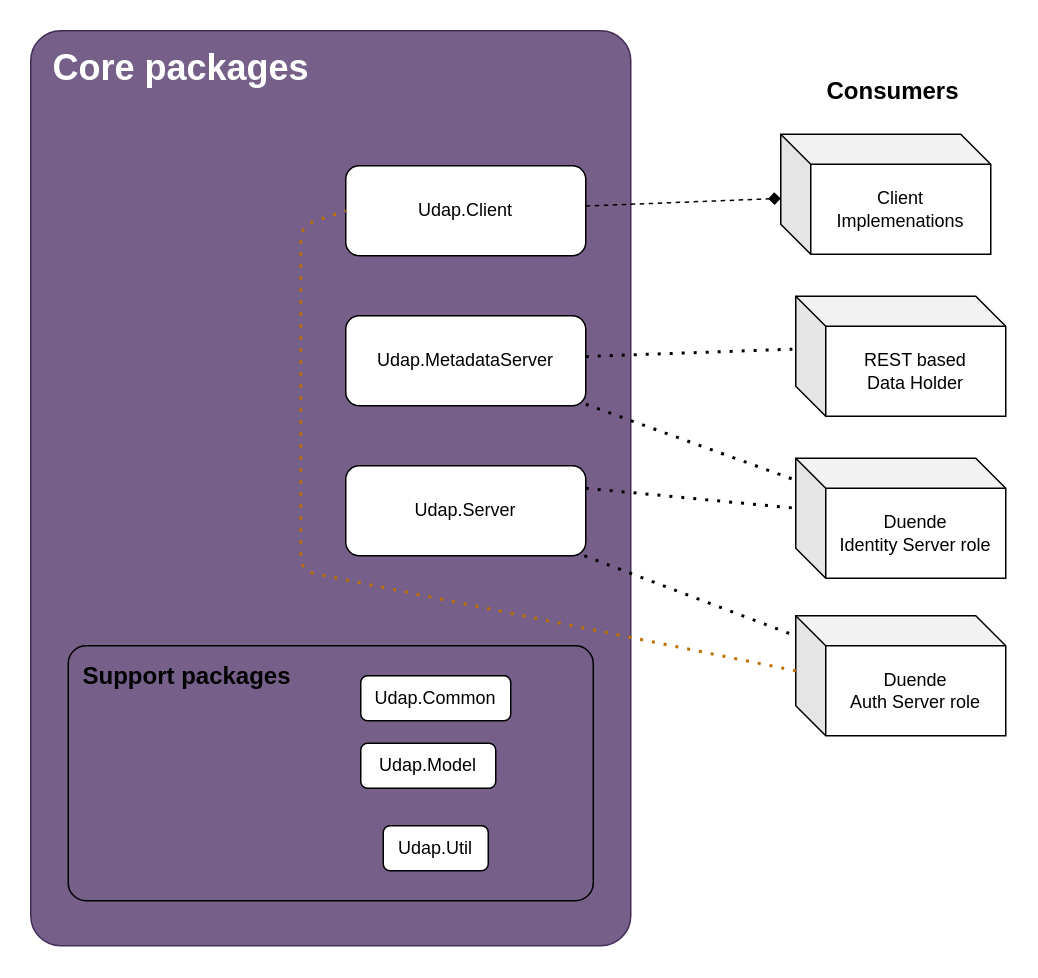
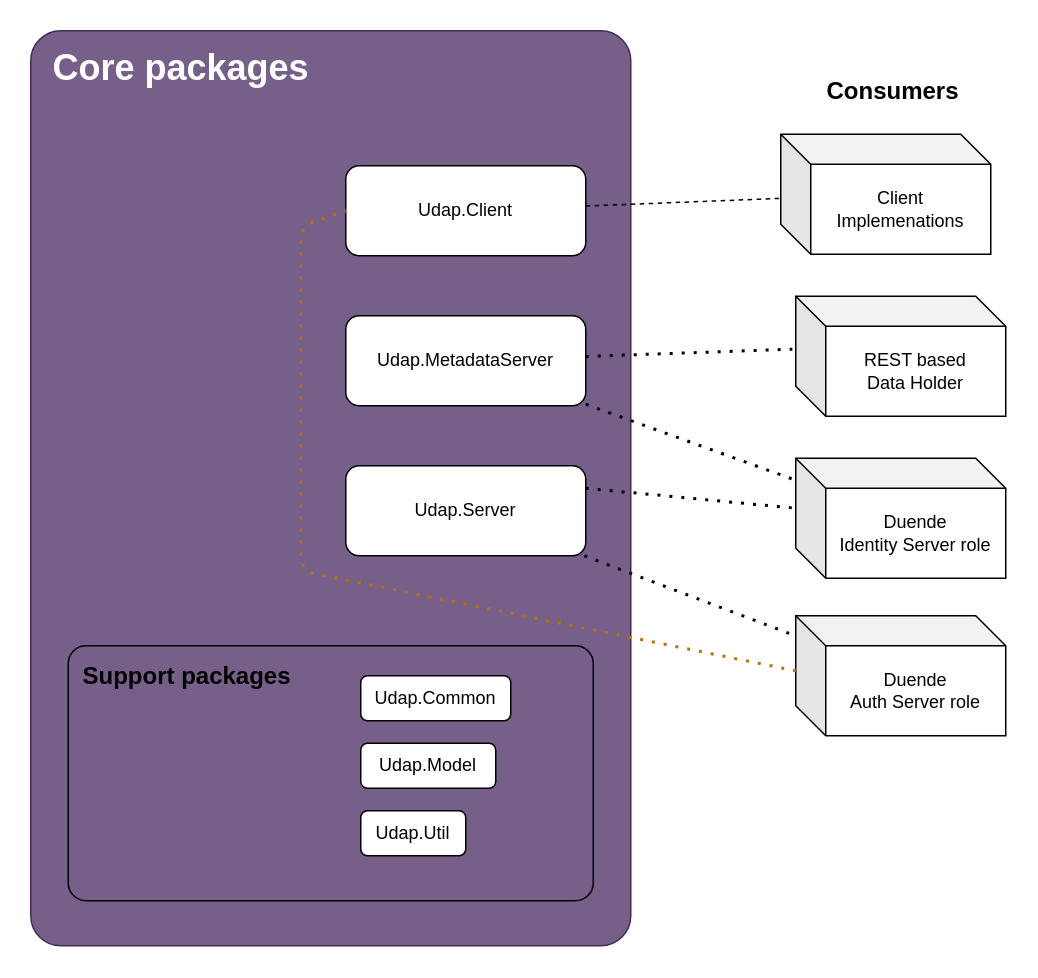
edge "Udap.Client" -> "Client Implemenations": arrowhead diamond -> none
node "Udap.Util": moved (436, 848) -> (413, 833)
